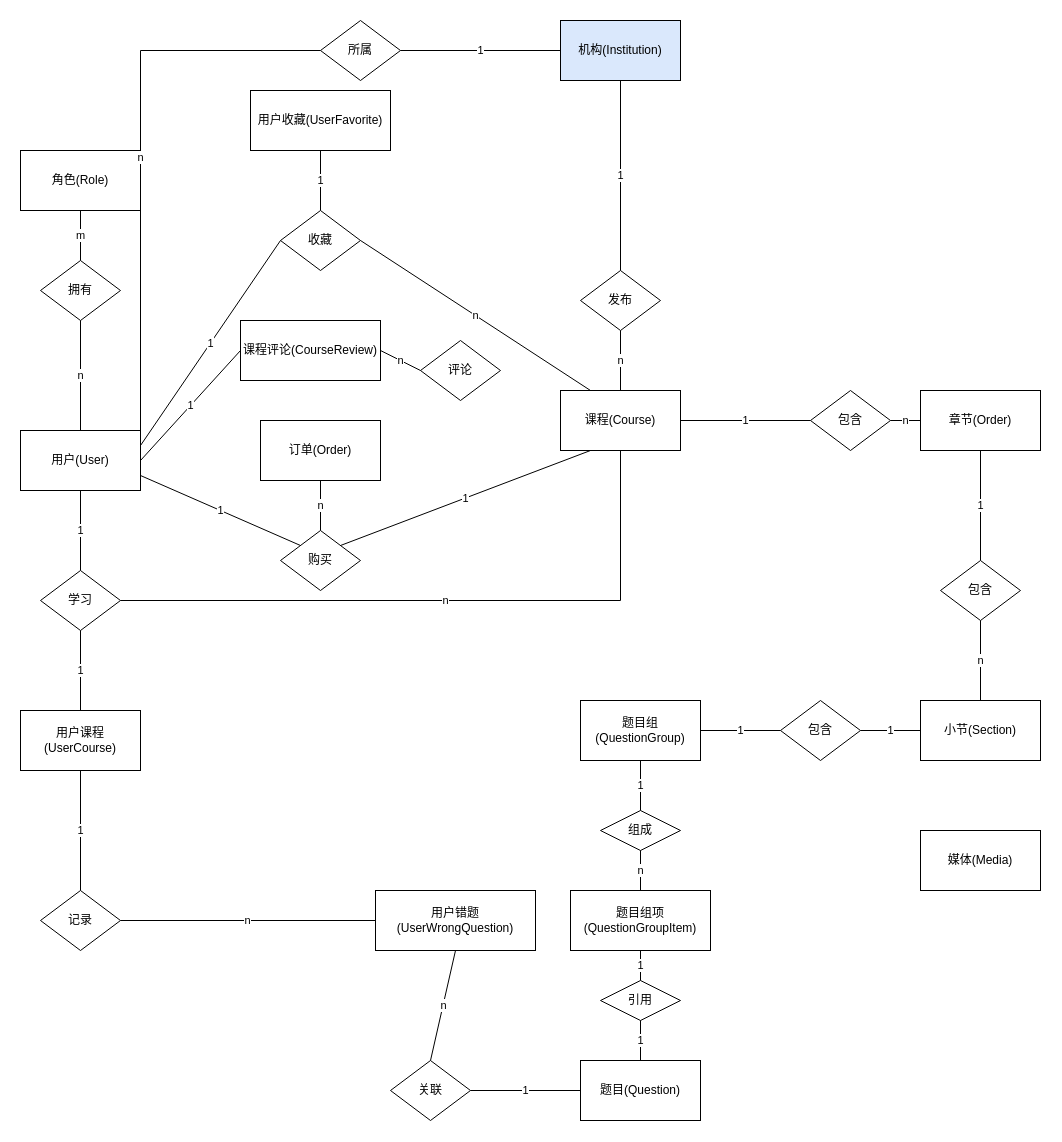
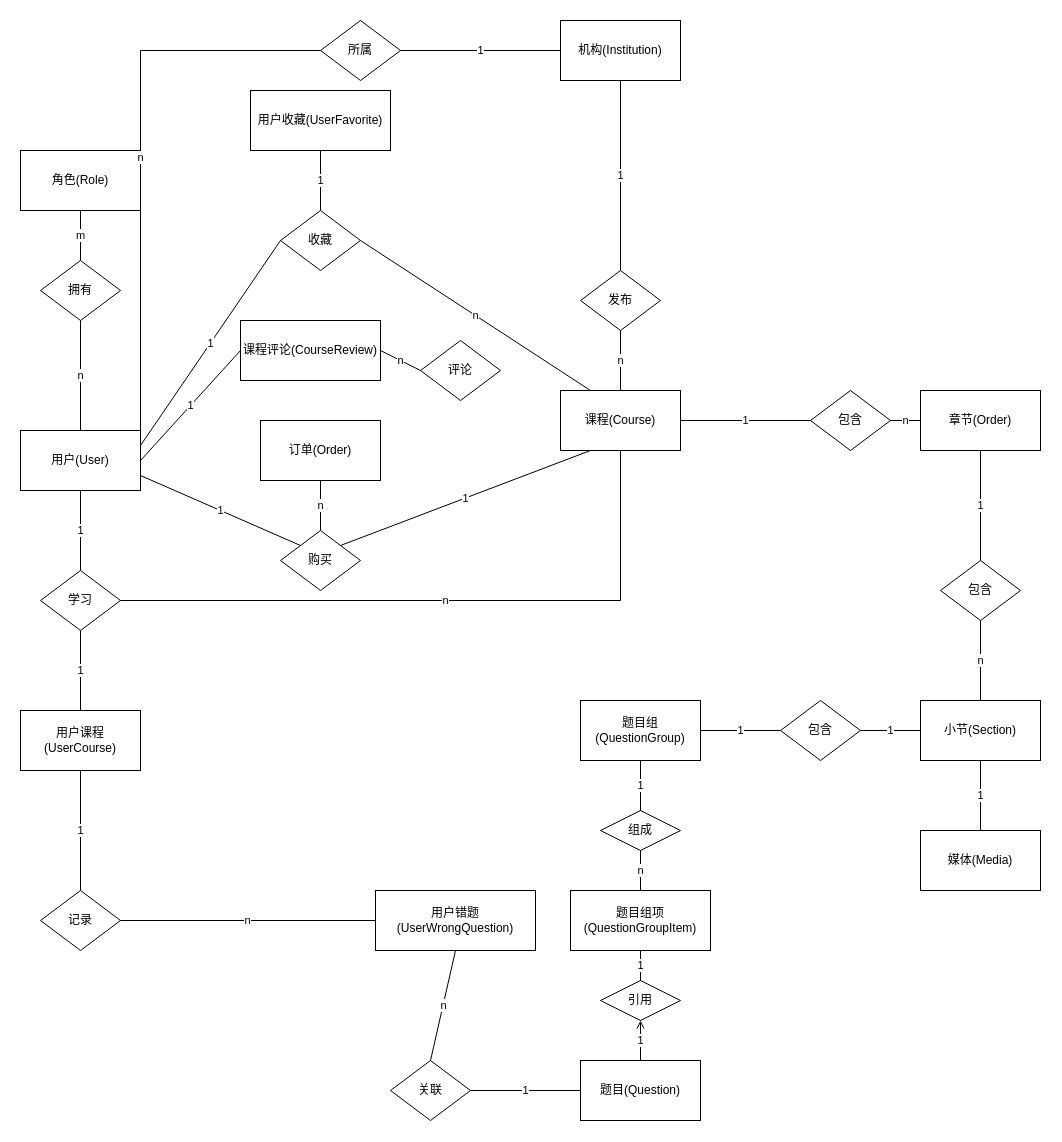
node "机构(Institution)": fillcolor #dae8fc -> #ffffff
edge "小节(Section)" -- "媒体(Media)": added, label "1"
edge "引用" -- "题目(Question)": arrowhead none -> open
